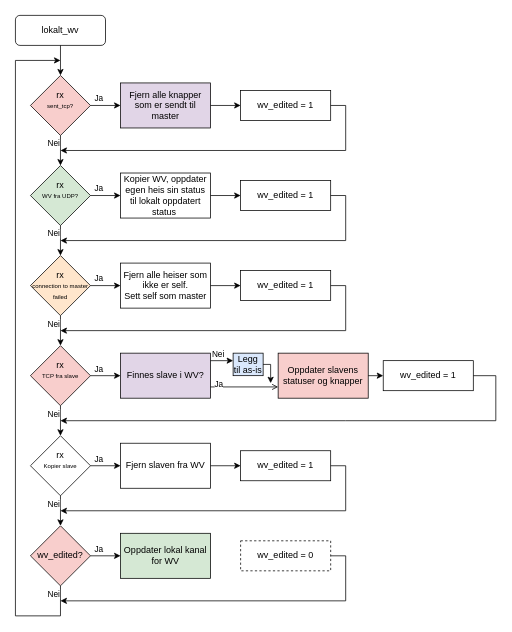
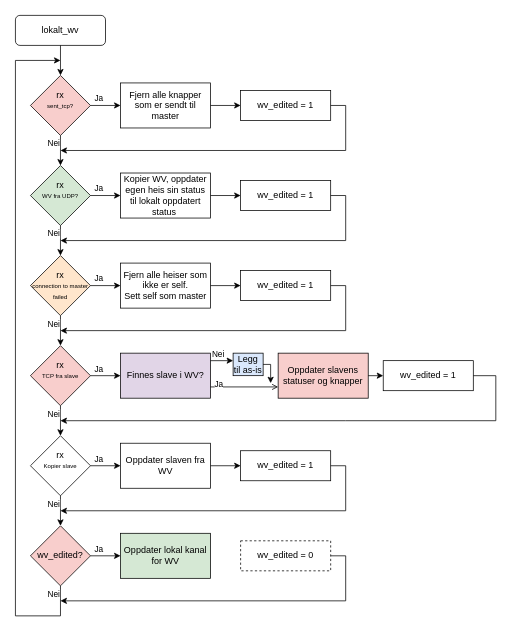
node "Fjern alle knapper som er sendt til master": fillcolor #e1d5e7 -> #ffffff
node "Fjern slaven fra WV": label "Fjern slaven fra WV" -> "Oppdater slaven fra WV"
